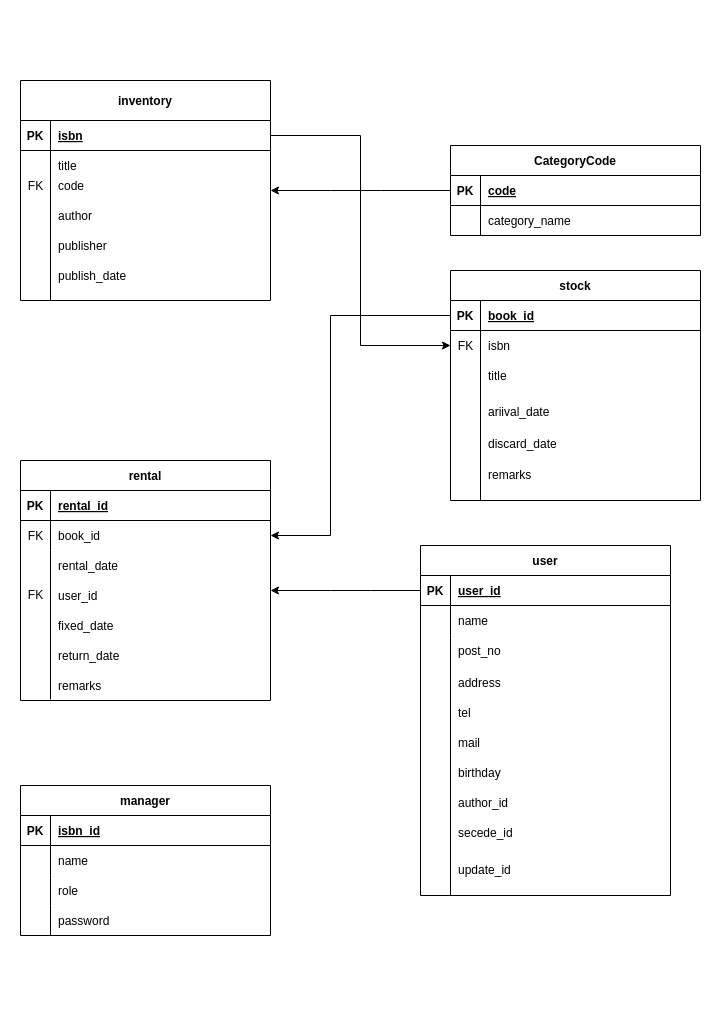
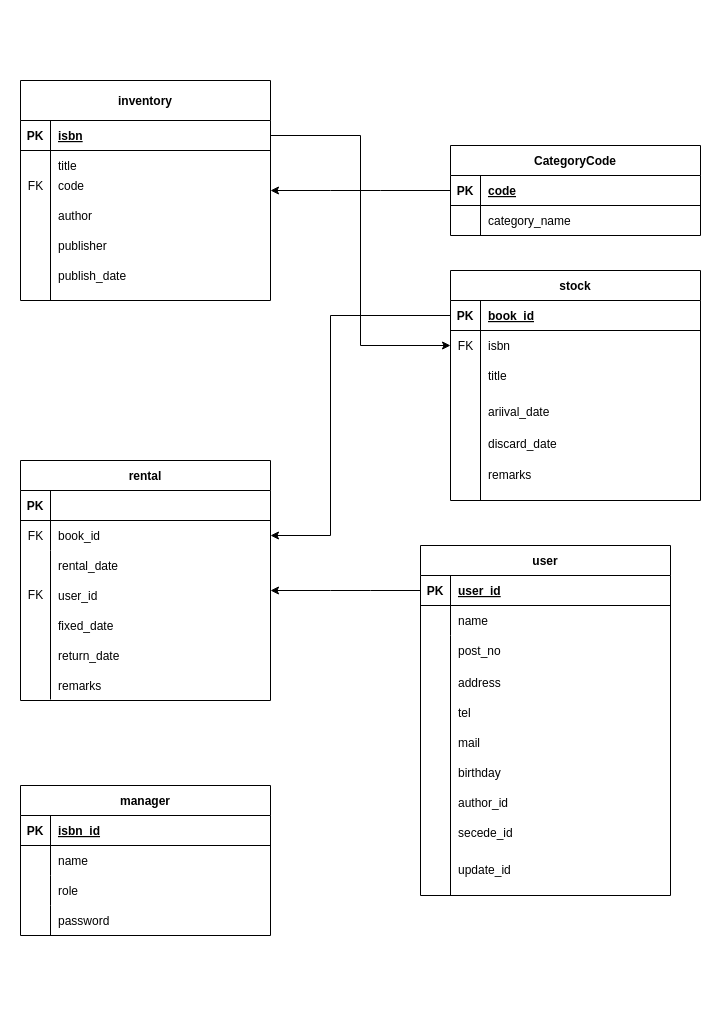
node "rental_id": removed
